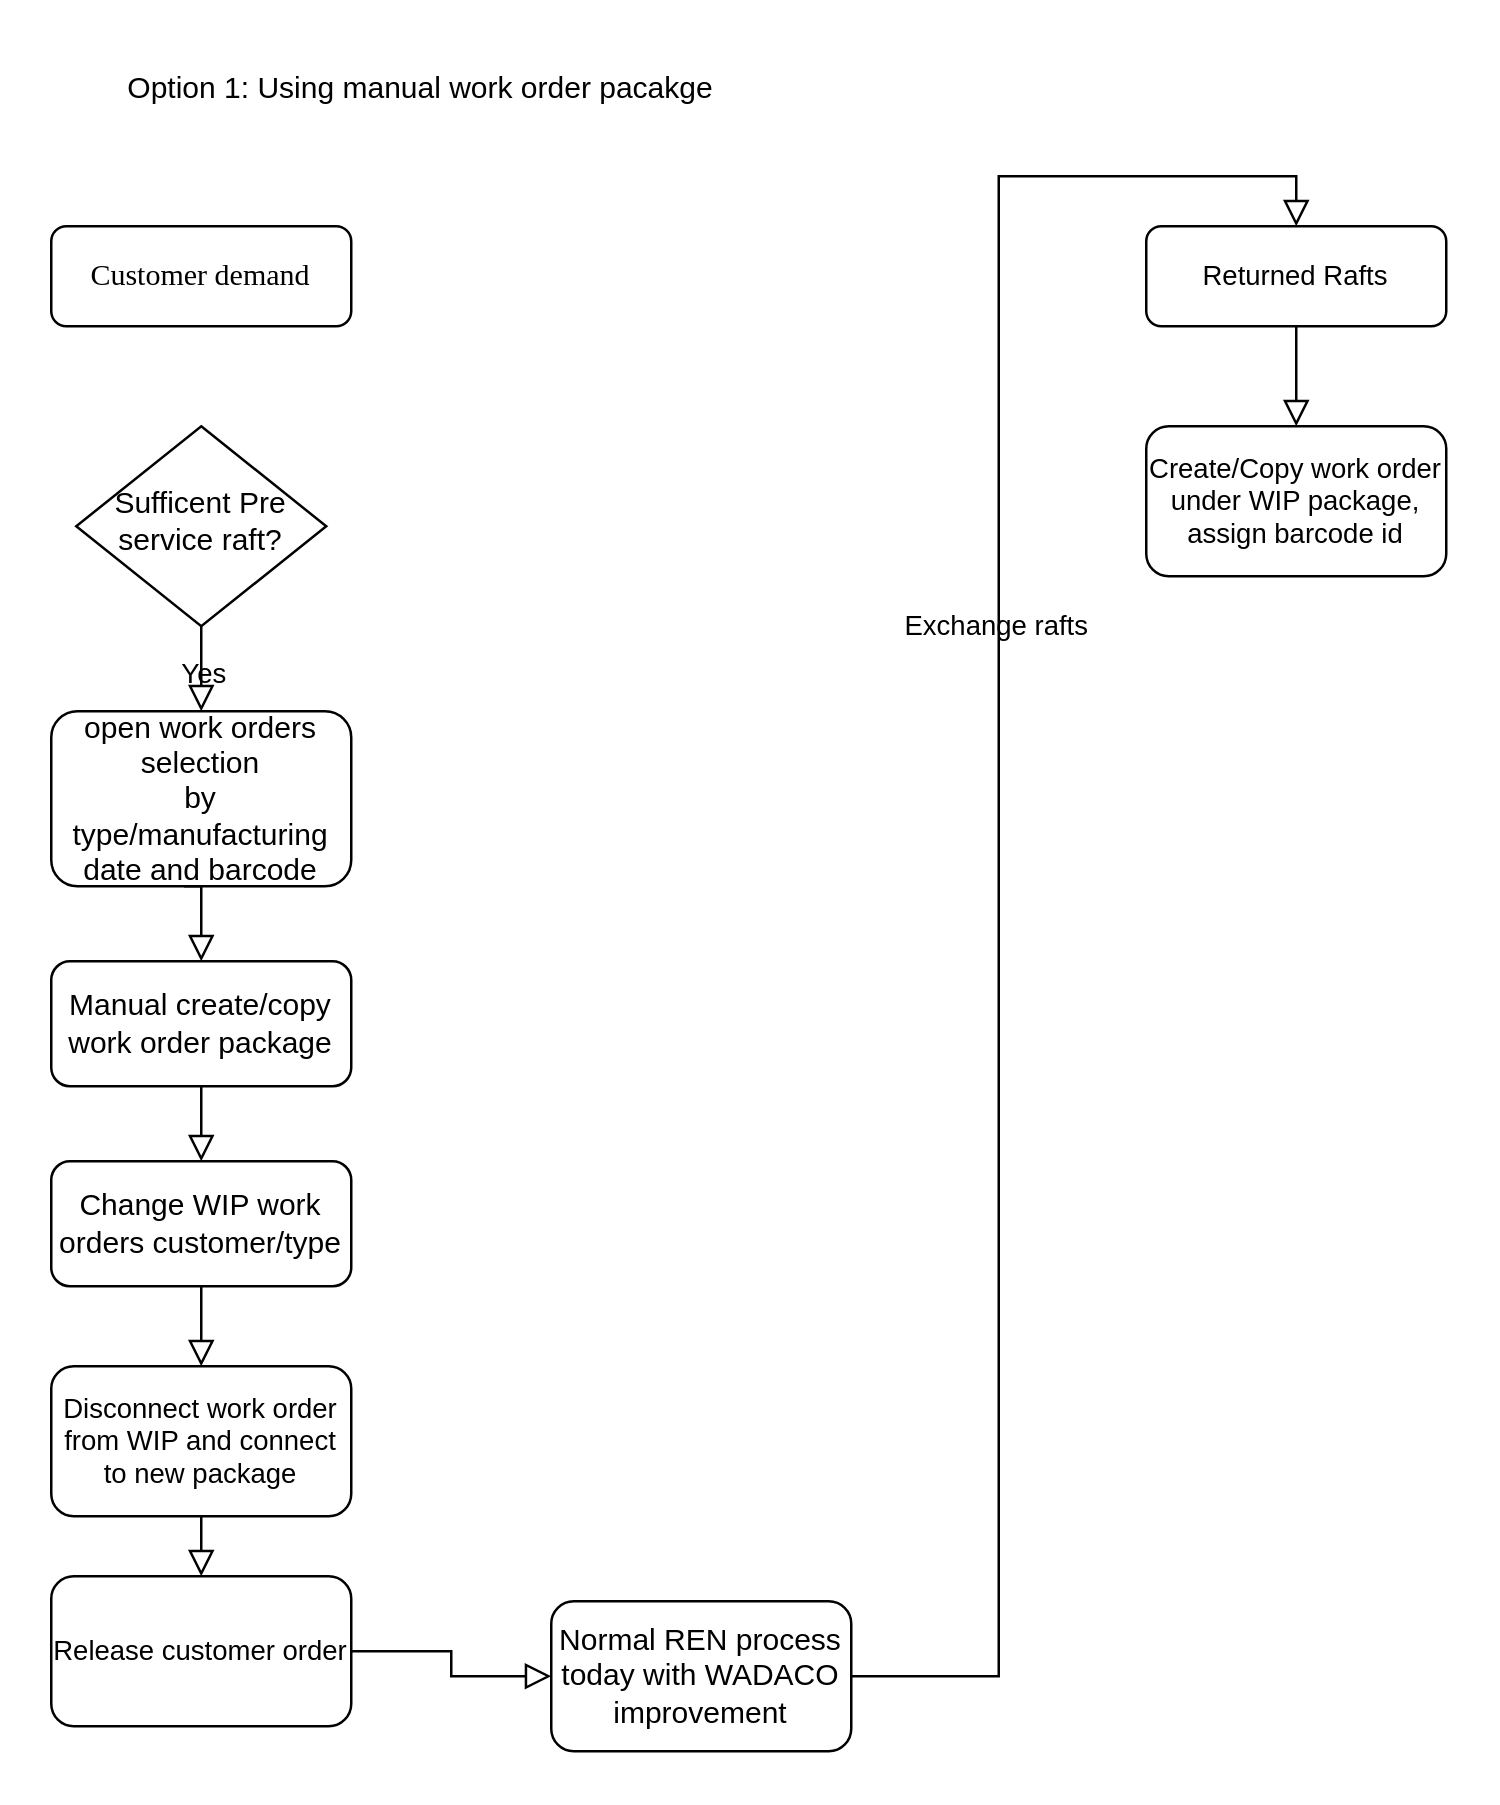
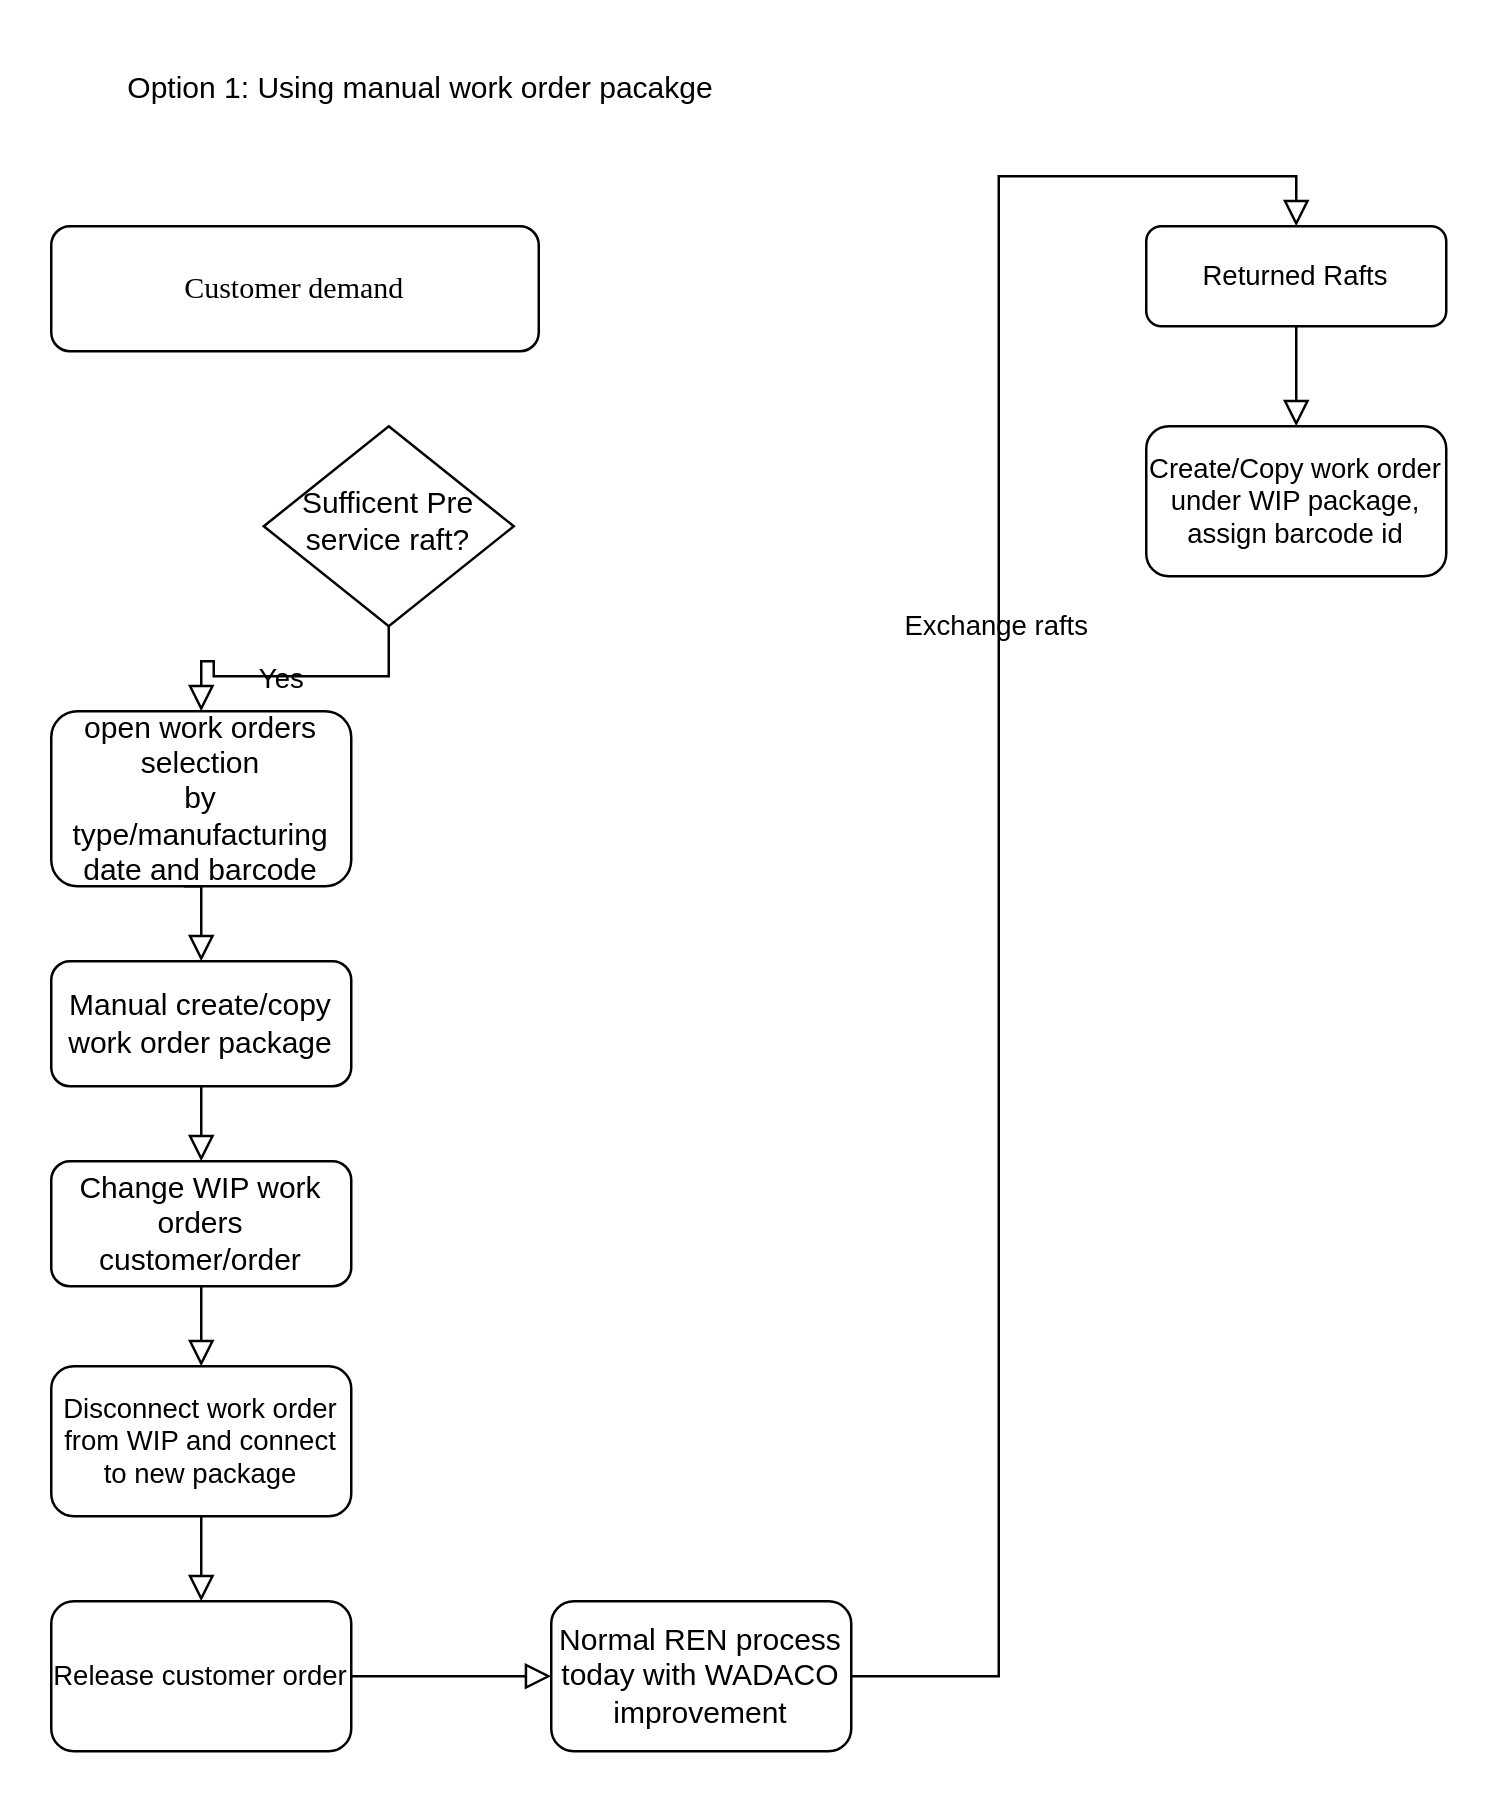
node "Customer demand": size 300x100 -> 488x125
node "Sufficent Pre service raft?": moved (201, 526) -> (389, 526)
node "Change WIP work orders customer/type": label "Change WIP work orders customer/type" -> "Change WIP work orders customer/order"
node "Release customer order": moved (201, 1651) -> (201, 1676)
